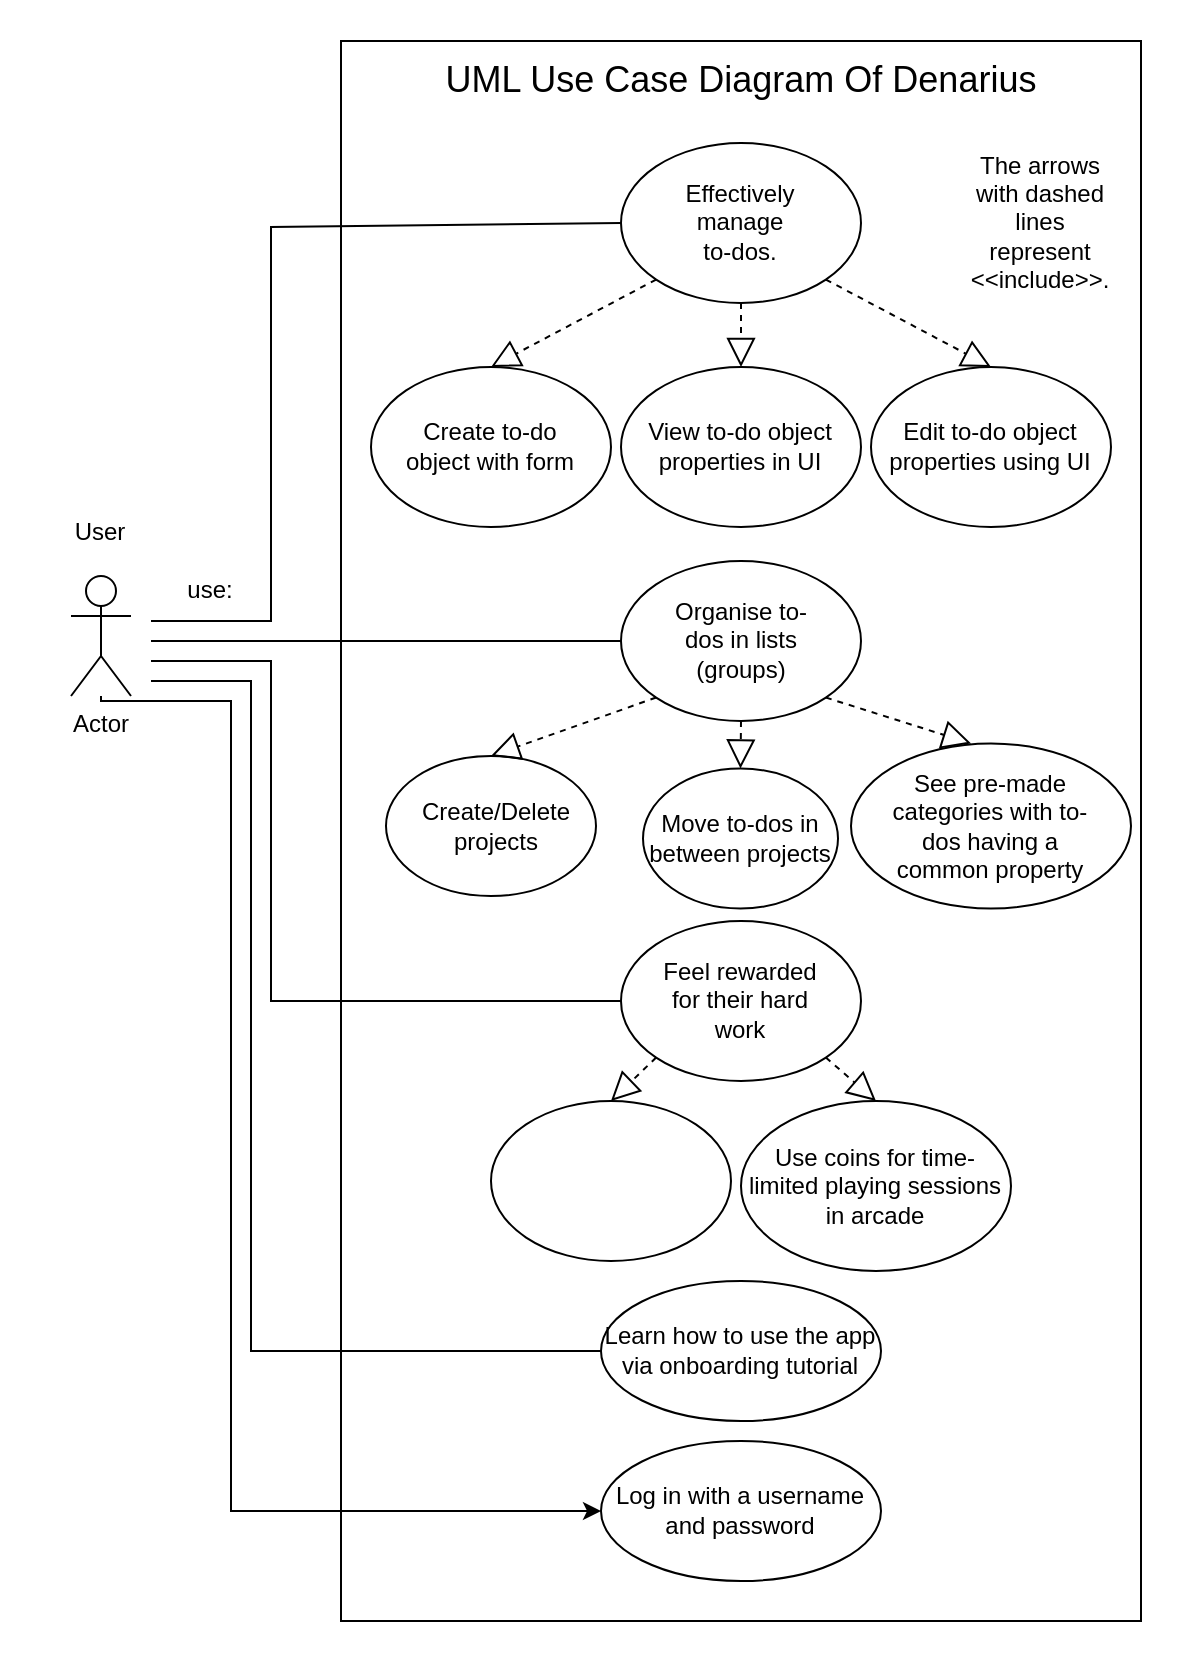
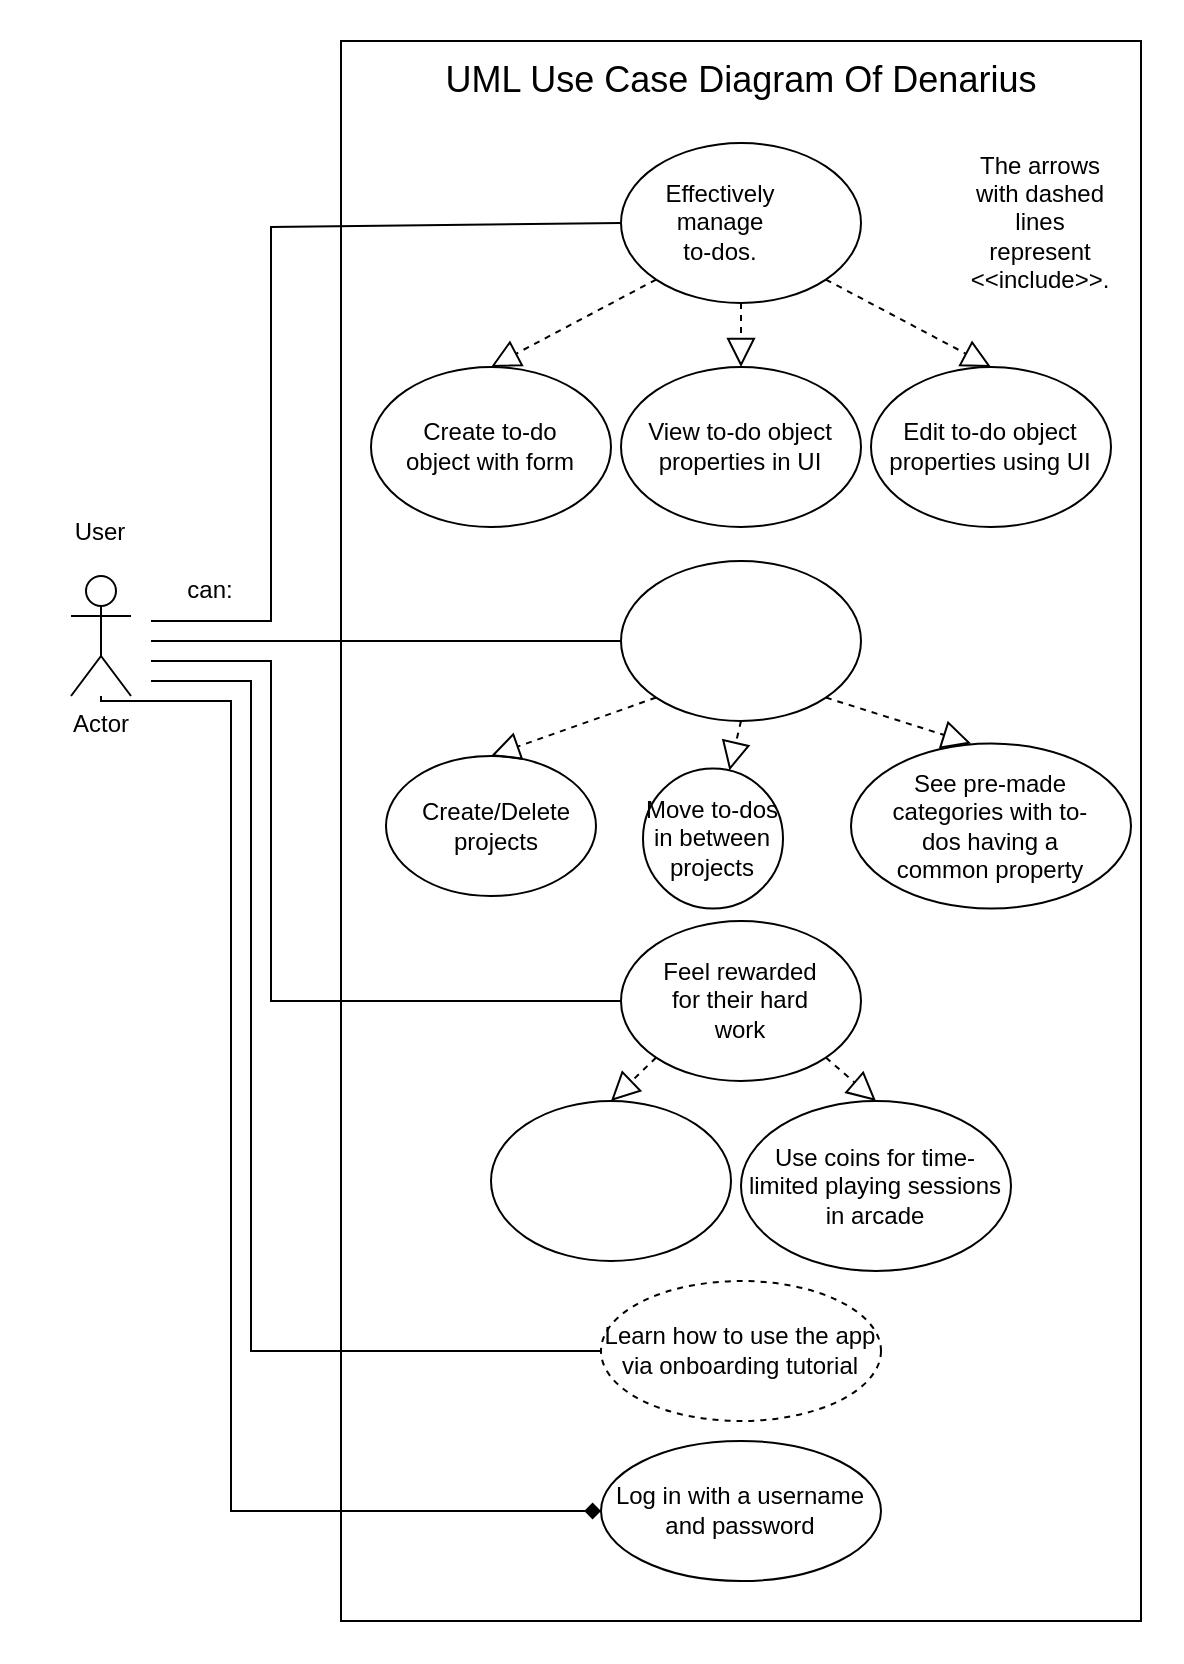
node "Effectively manage to-dos.": moved (741, 223) -> (721, 223)
node "use:": label "use:" -> "can:"
node "Organise to-dos in lists (groups)": removed
node "Move to-dos in between projects": size 195x140 -> 140x140
node "Learn how to use the app via onboarding tutorial": style solid -> dashed
edge "Actor" -> "Log in with a username and password": arrowhead classic -> diamond
